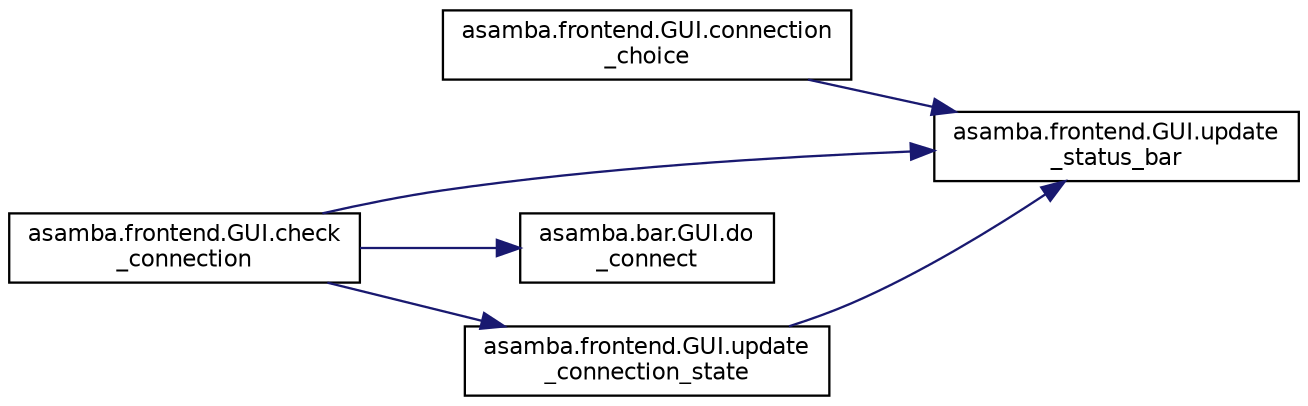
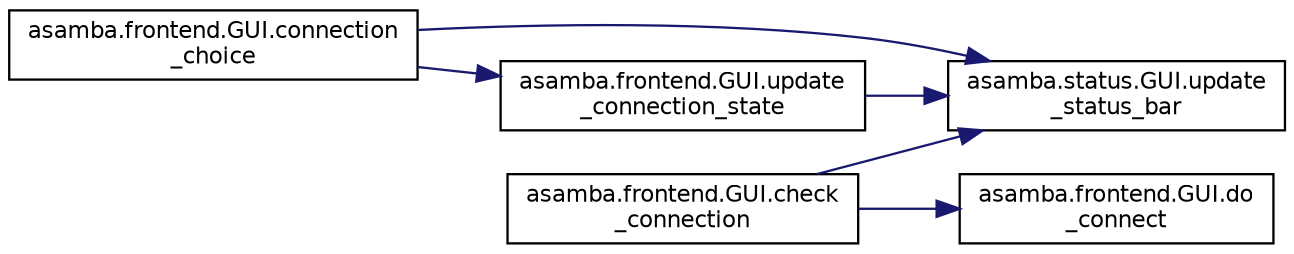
node "asamba.frontend.GUI.update _status_bar": label "asamba.frontend.GUI.update _status_bar" -> "asamba.status.GUI.update _status_bar"
node "asamba.bar.GUI.do _connect": label "asamba.bar.GUI.do _connect" -> "asamba.frontend.GUI.do _connect"
edge "asamba.frontend.GUI.check _connection" -> "asamba.frontend.GUI.update _connection_state": now "asamba.frontend.GUI.connection _choice" -> "asamba.frontend.GUI.update _connection_state"
